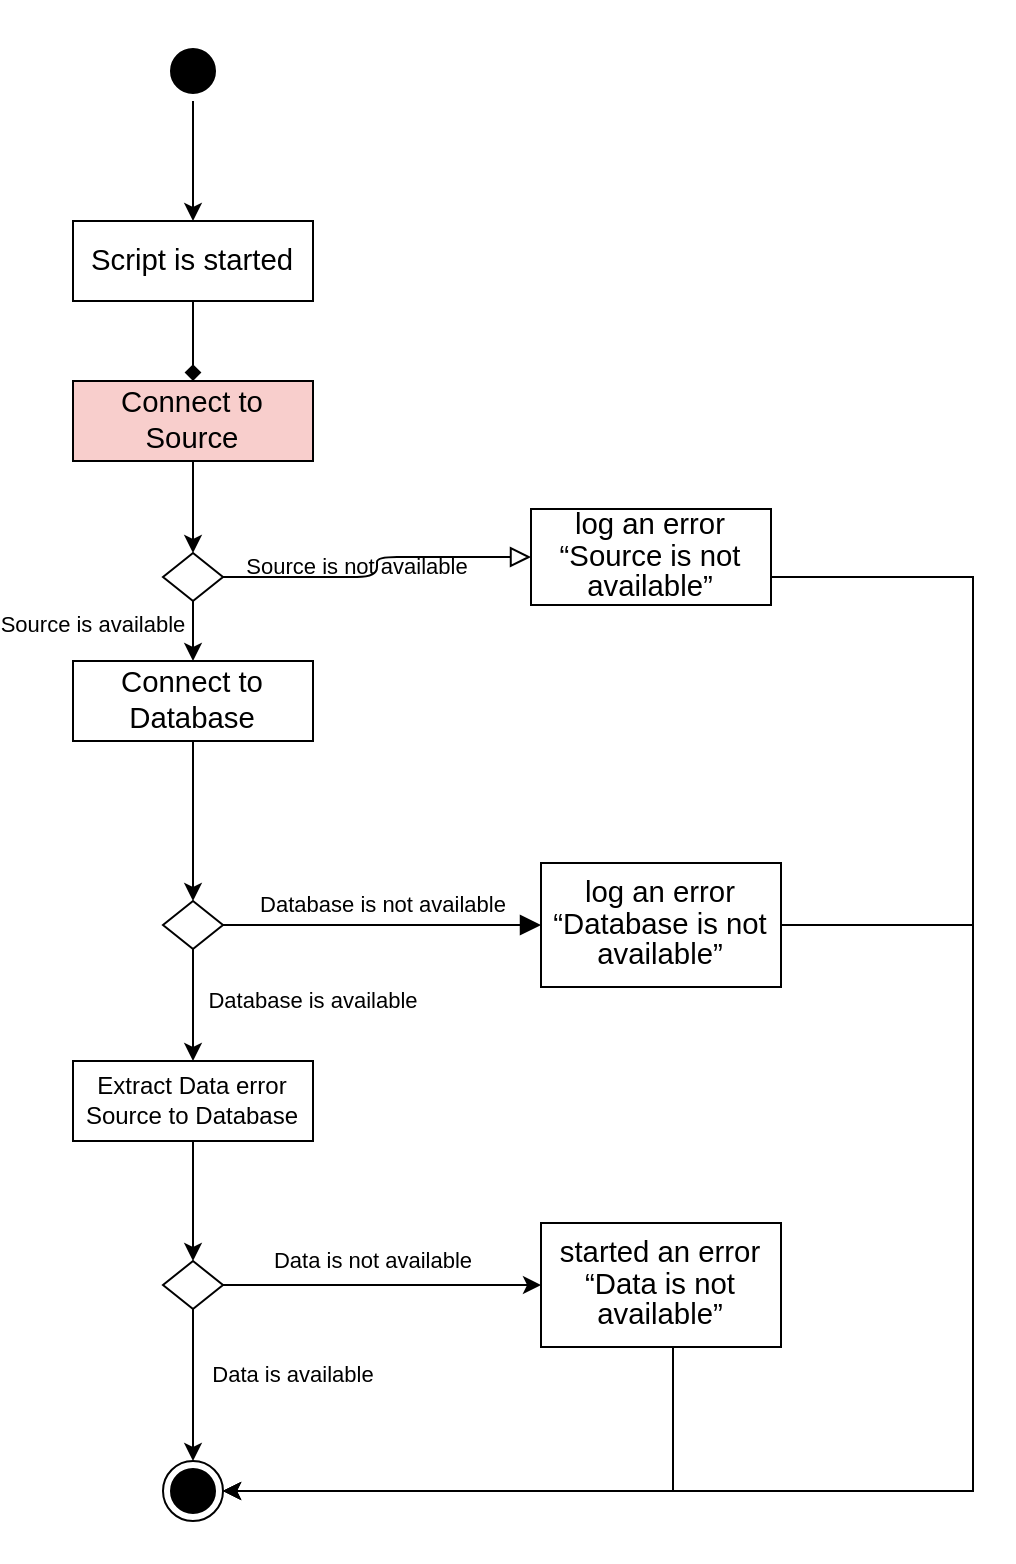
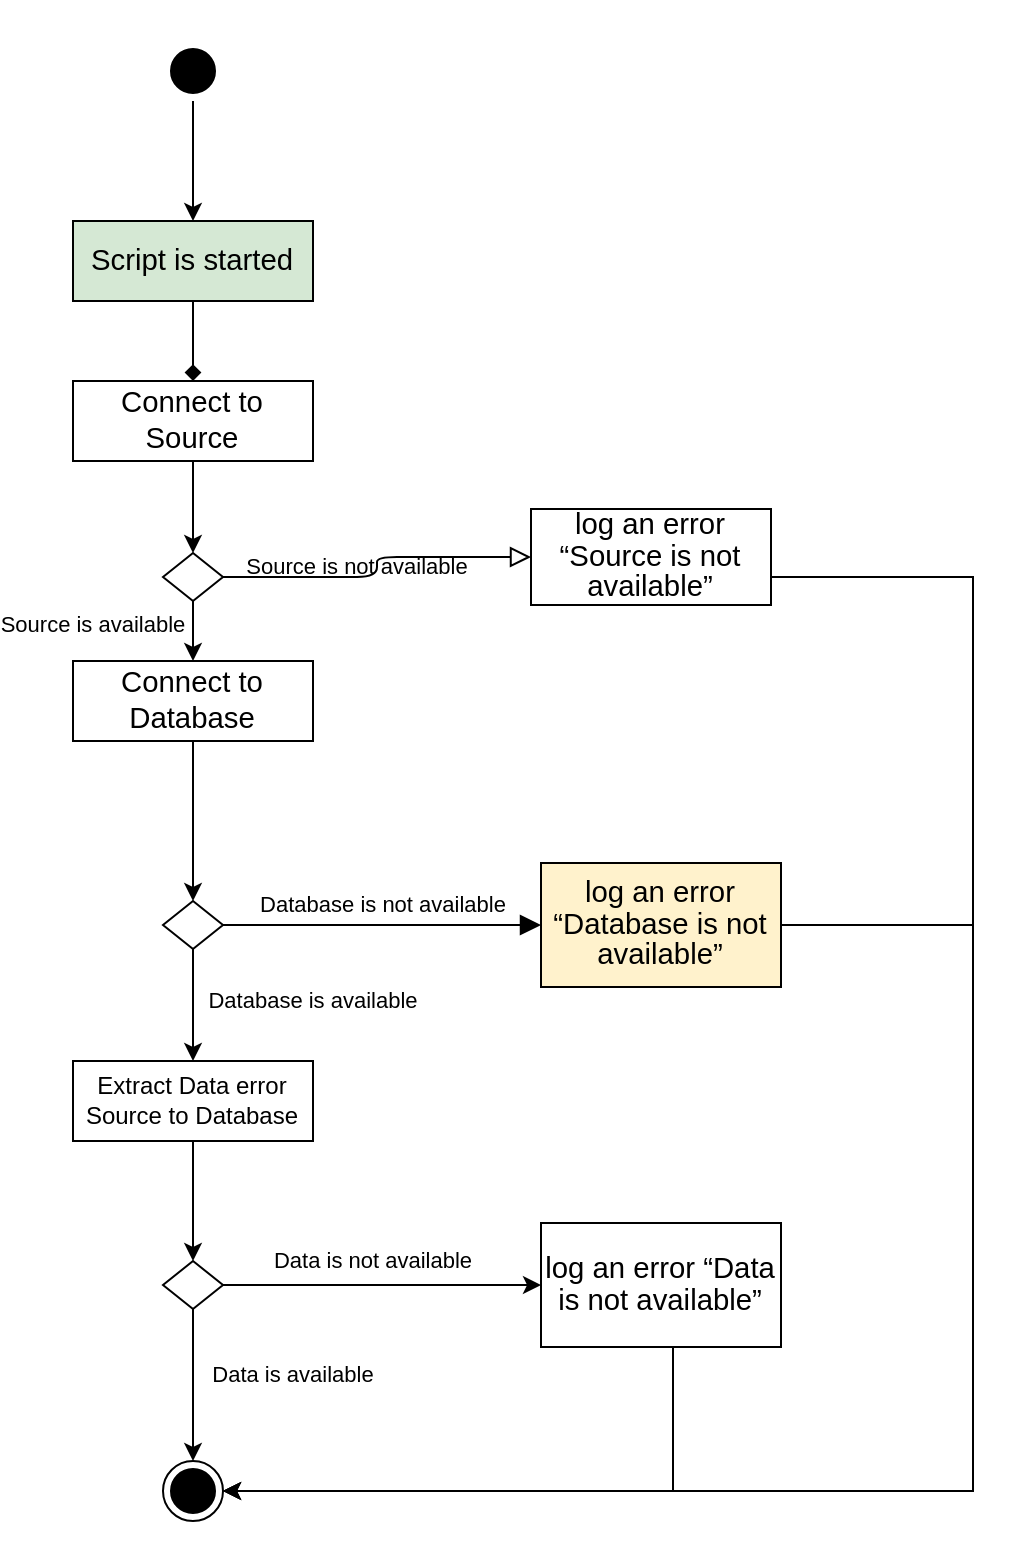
node "Script is started": fillcolor #ffffff -> #d5e8d4
node "Connect to Source": fillcolor #f8cecc -> #ffffff
node "log an error “Database is not available”": fillcolor #ffffff -> #fff2cc
node "started an error “Data is not available”": label "started an error “Data is not available”" -> "log an error “Data is not available”"
